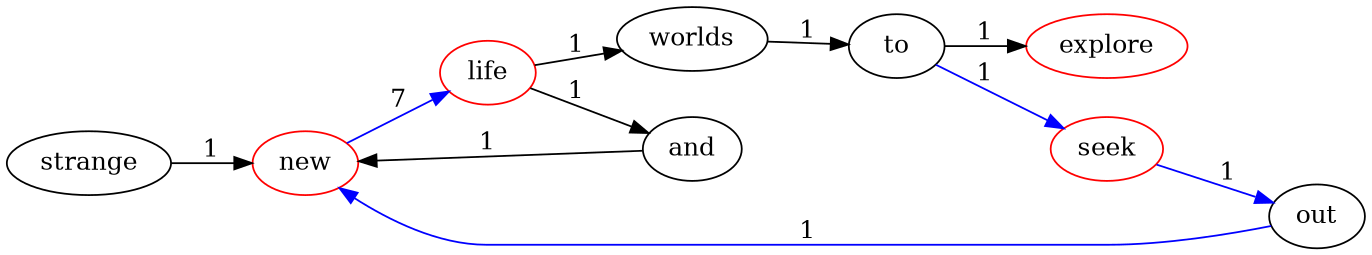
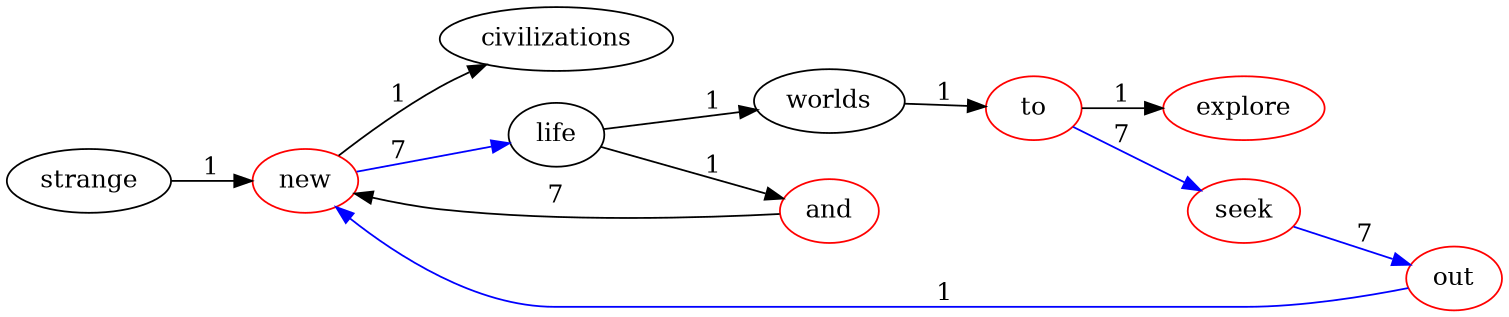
node "civilizations": added
node "to": color black -> red
node "life": color red -> black
edge "to" -> "seek": label "1" -> "7"
edge "and" -> "new": label "1" -> "7"
node "and": color black -> red
edge "seek" -> "out": label "1" -> "7"
node "out": color black -> red
